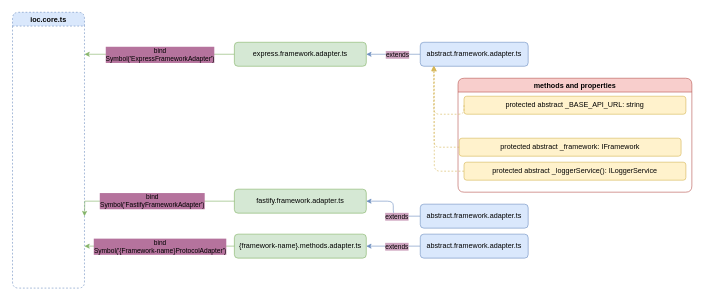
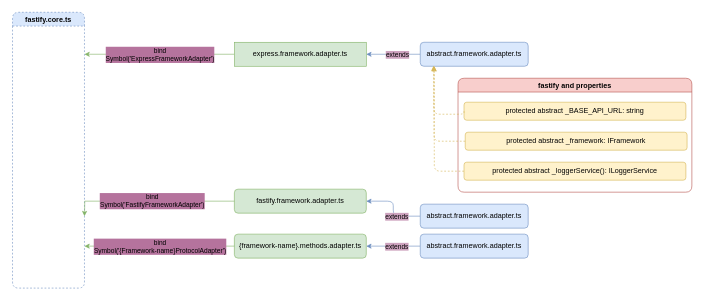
node "ioc.core.ts": label "ioc.core.ts" -> "fastify.core.ts"
node "express.framework.adapter.ts": shape rounded rectangle -> rectangle
node "methods and properties": label "methods and properties" -> "fastify and properties"
node "protected abstract _BASE_API_URL: string": moved (575, 105) -> (575, 111)
node "protected abstract _framework: IFramework": moved (570, 147) -> (576, 141)
